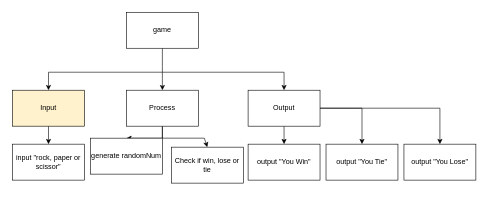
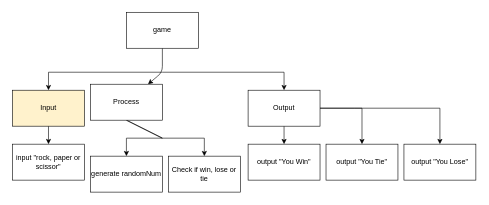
node "Process": moved (162, 108) -> (126, 102)
node "generate randomNum": moved (126, 156) -> (126, 174)
node "Check if win, lose or tie": moved (207, 165) -> (204, 174)
